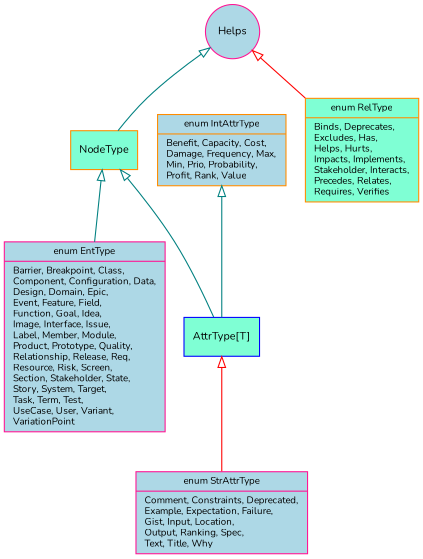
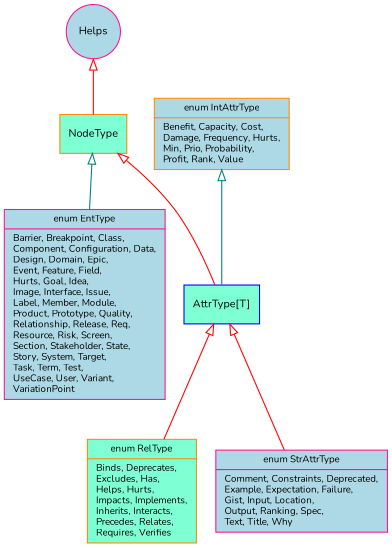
edge "enum RelType" -> "Helps": now "enum RelType" -> "AttrType[T]"
edge "NodeType" -> "Helps": color teal -> red
node "enum IntAttrType": text "Damage, Frequency, Max," -> "Damage, Frequency, Hurts,"
node "enum RelType": text "Stakeholder, Interacts," -> "Inherits, Interacts,"
edge "AttrType[T]" -> "NodeType": color teal -> red
node "enum EntType": text "Function, Goal, Idea," -> "Hurts, Goal, Idea,"
